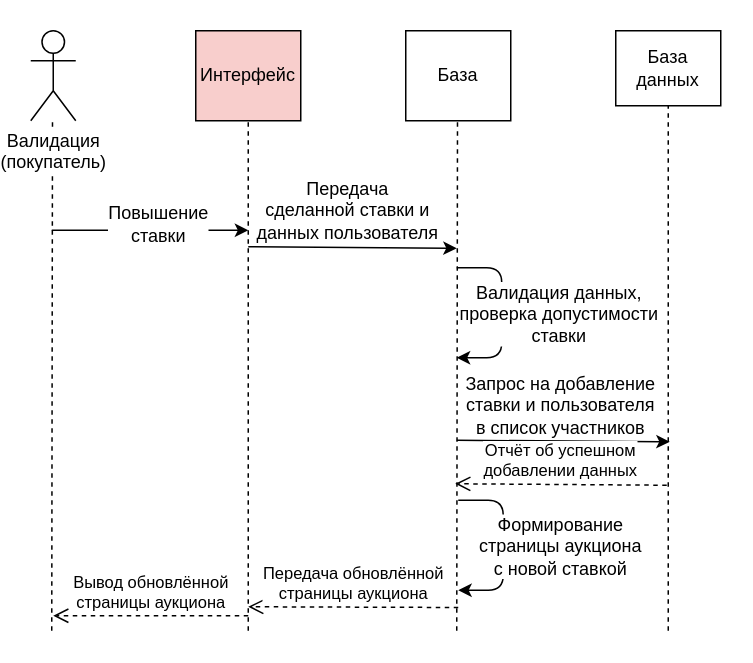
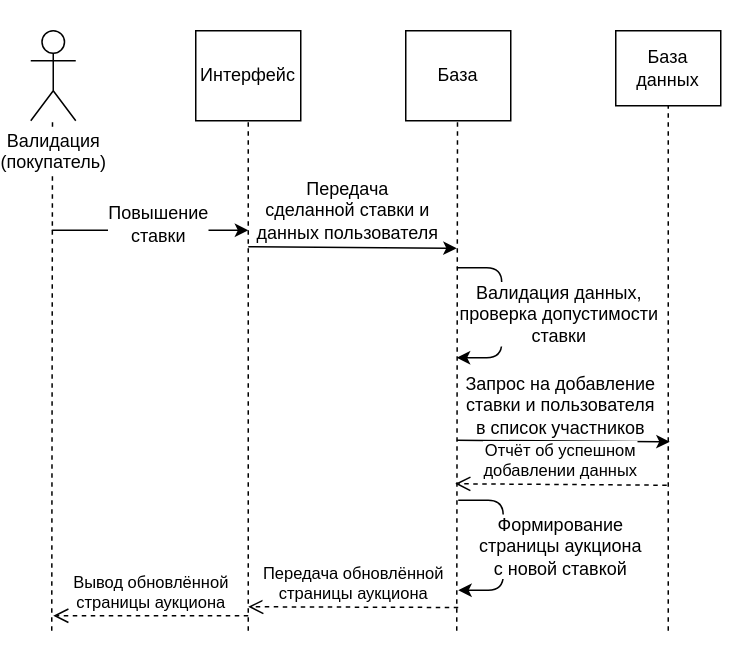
node "Интерфейс": fillcolor #f8cecc -> #ffffff
